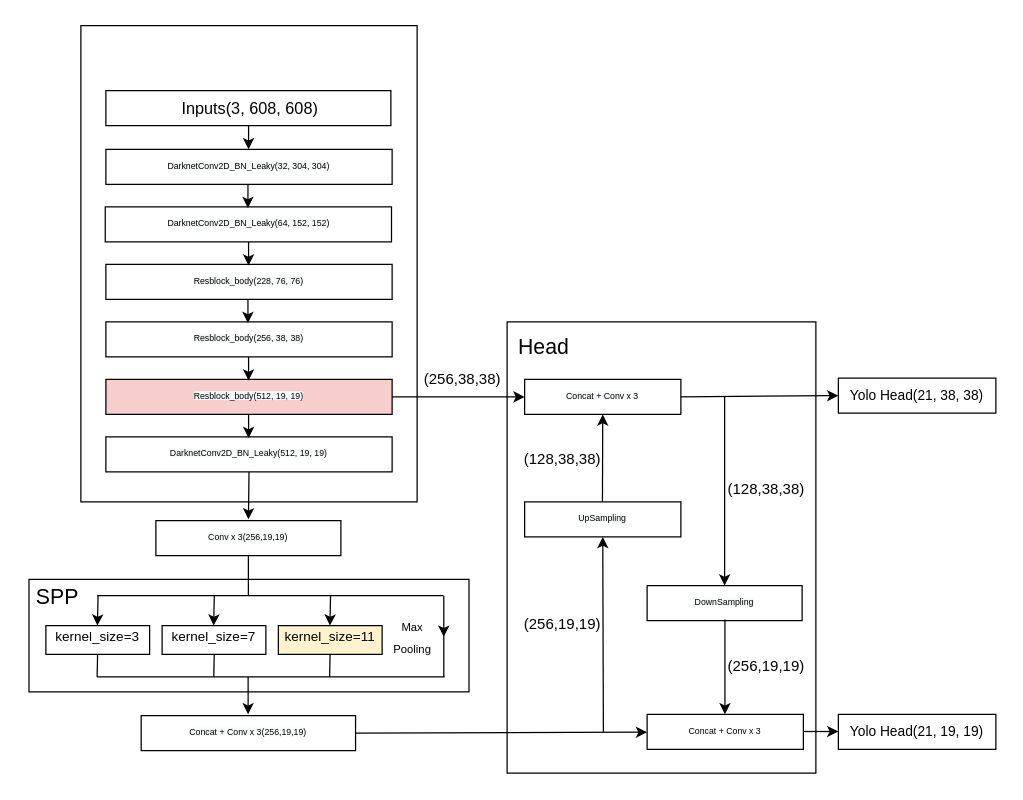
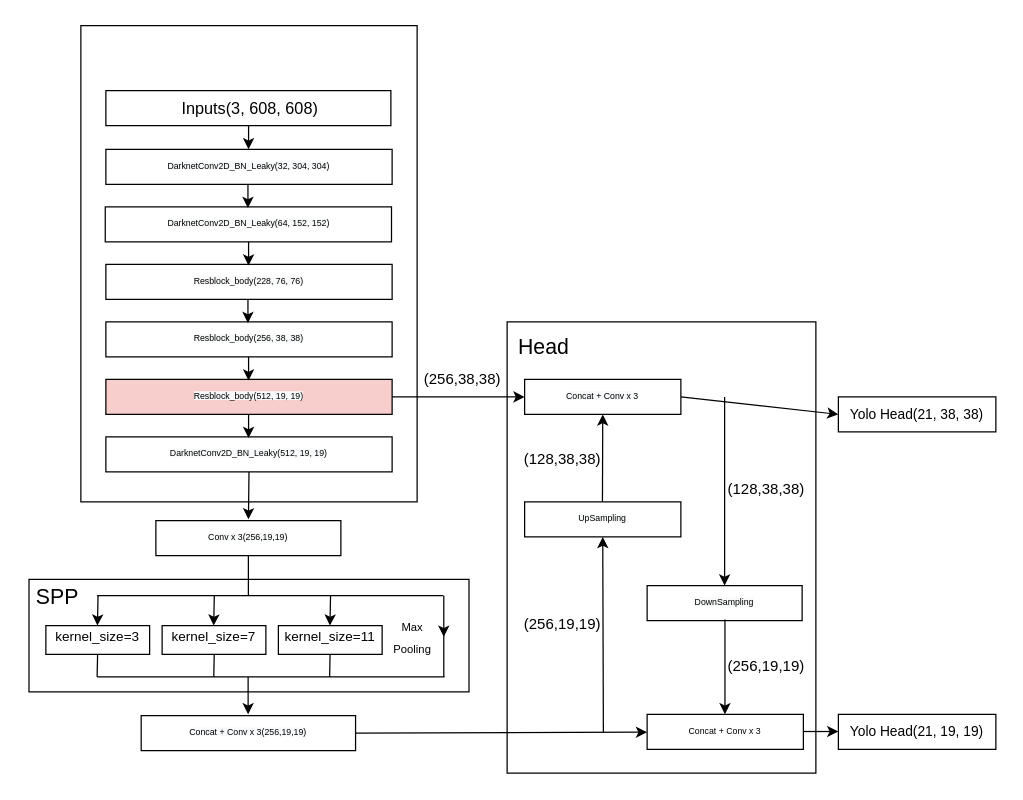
node "Yolo Head(21, 38, 38)": moved (917, 396) -> (917, 414)
node "kernel_size=11": fillcolor #fff2cc -> #ffffff
